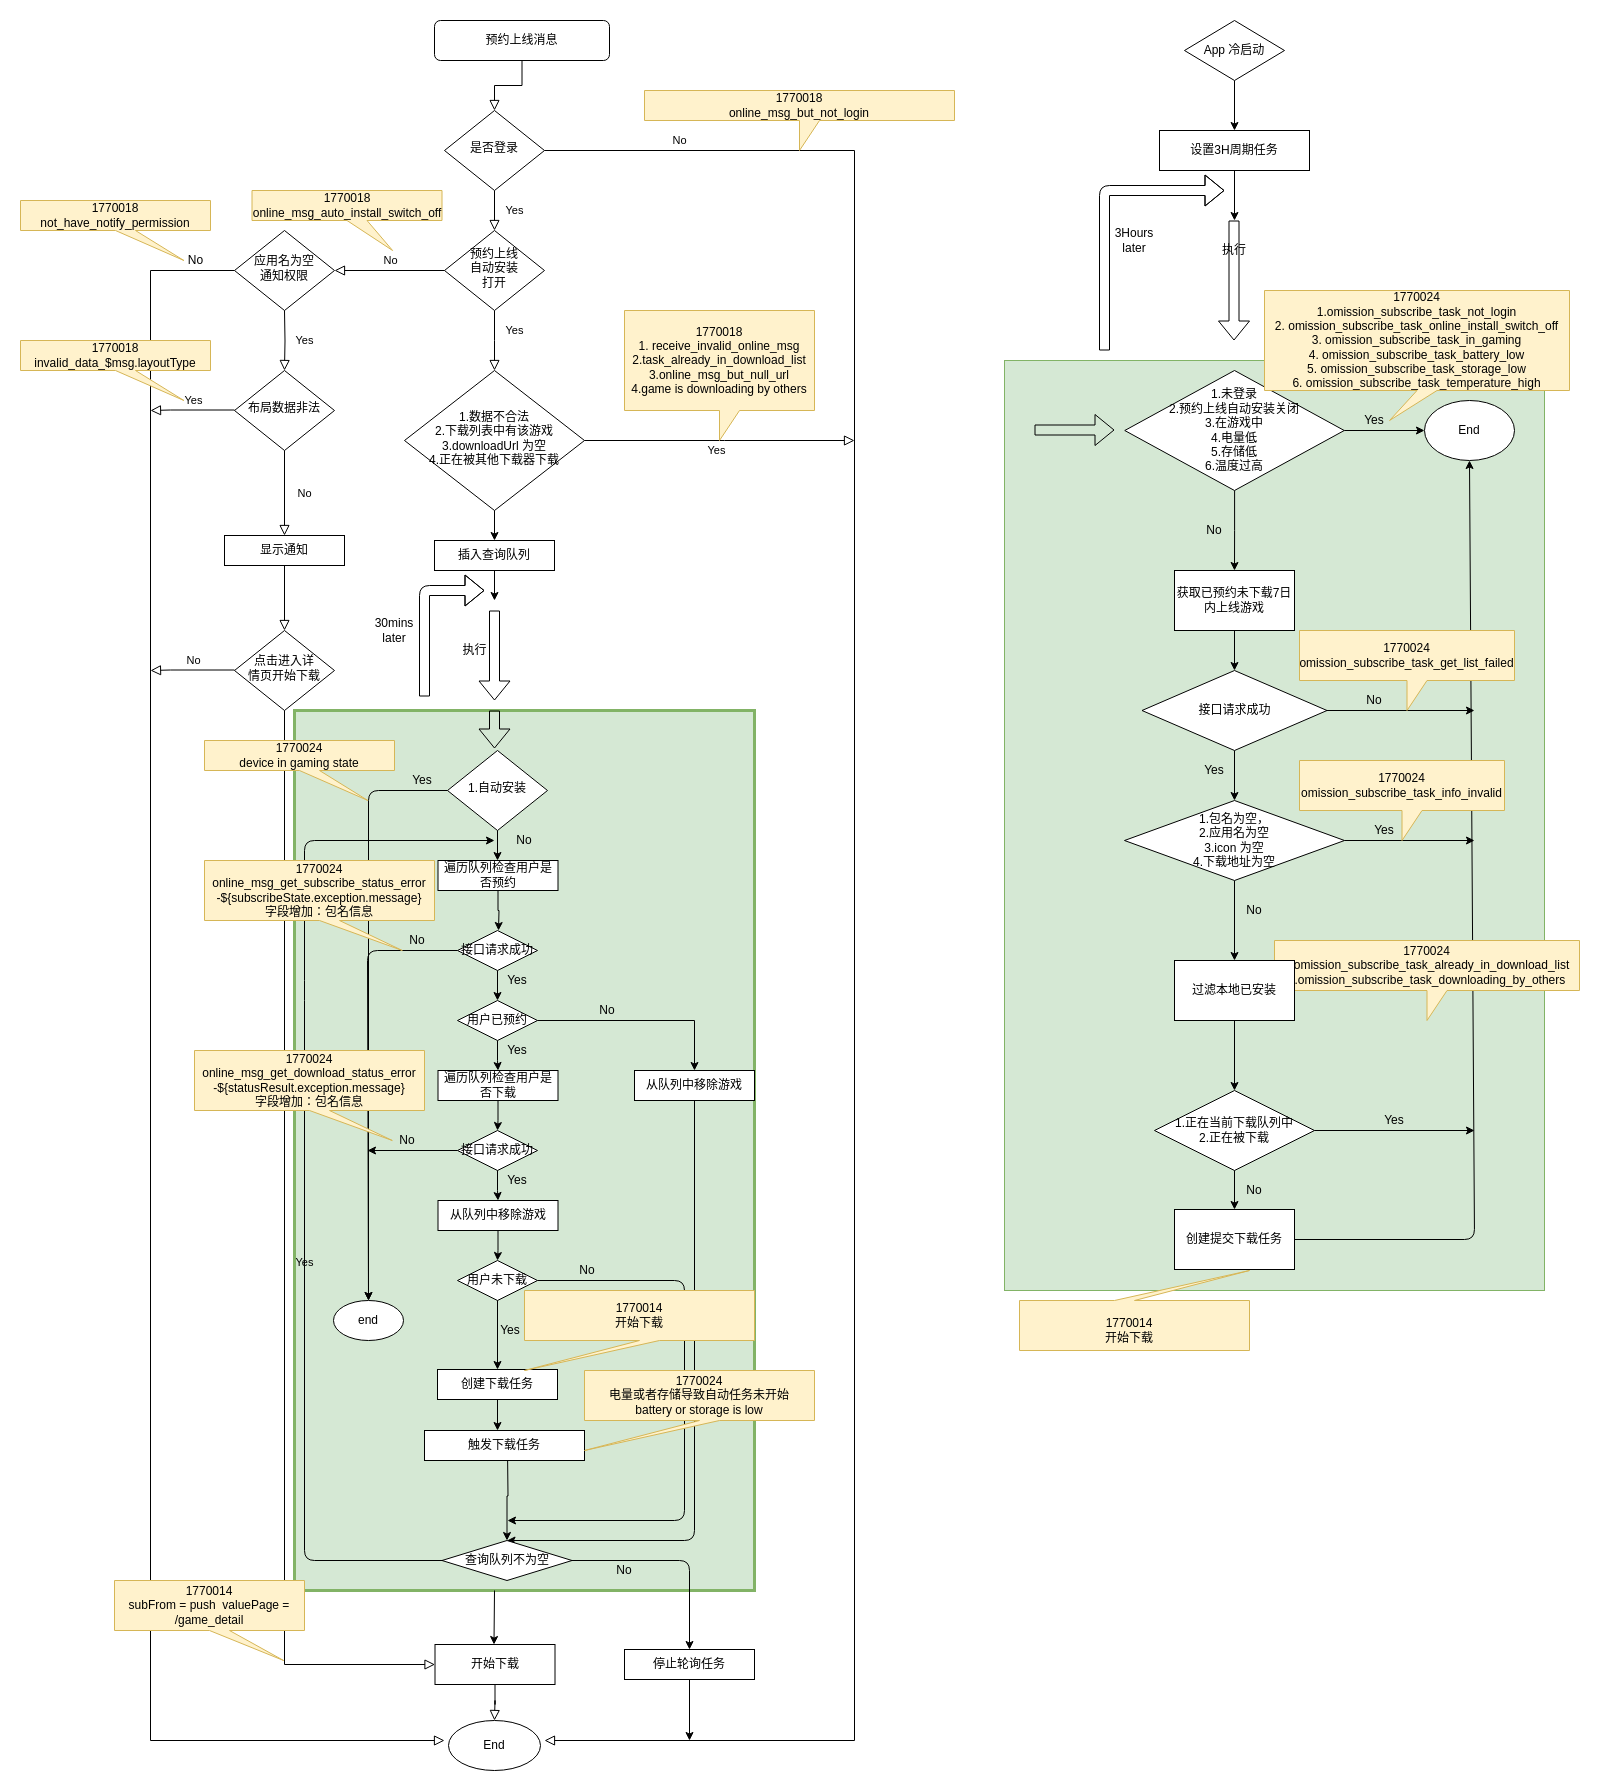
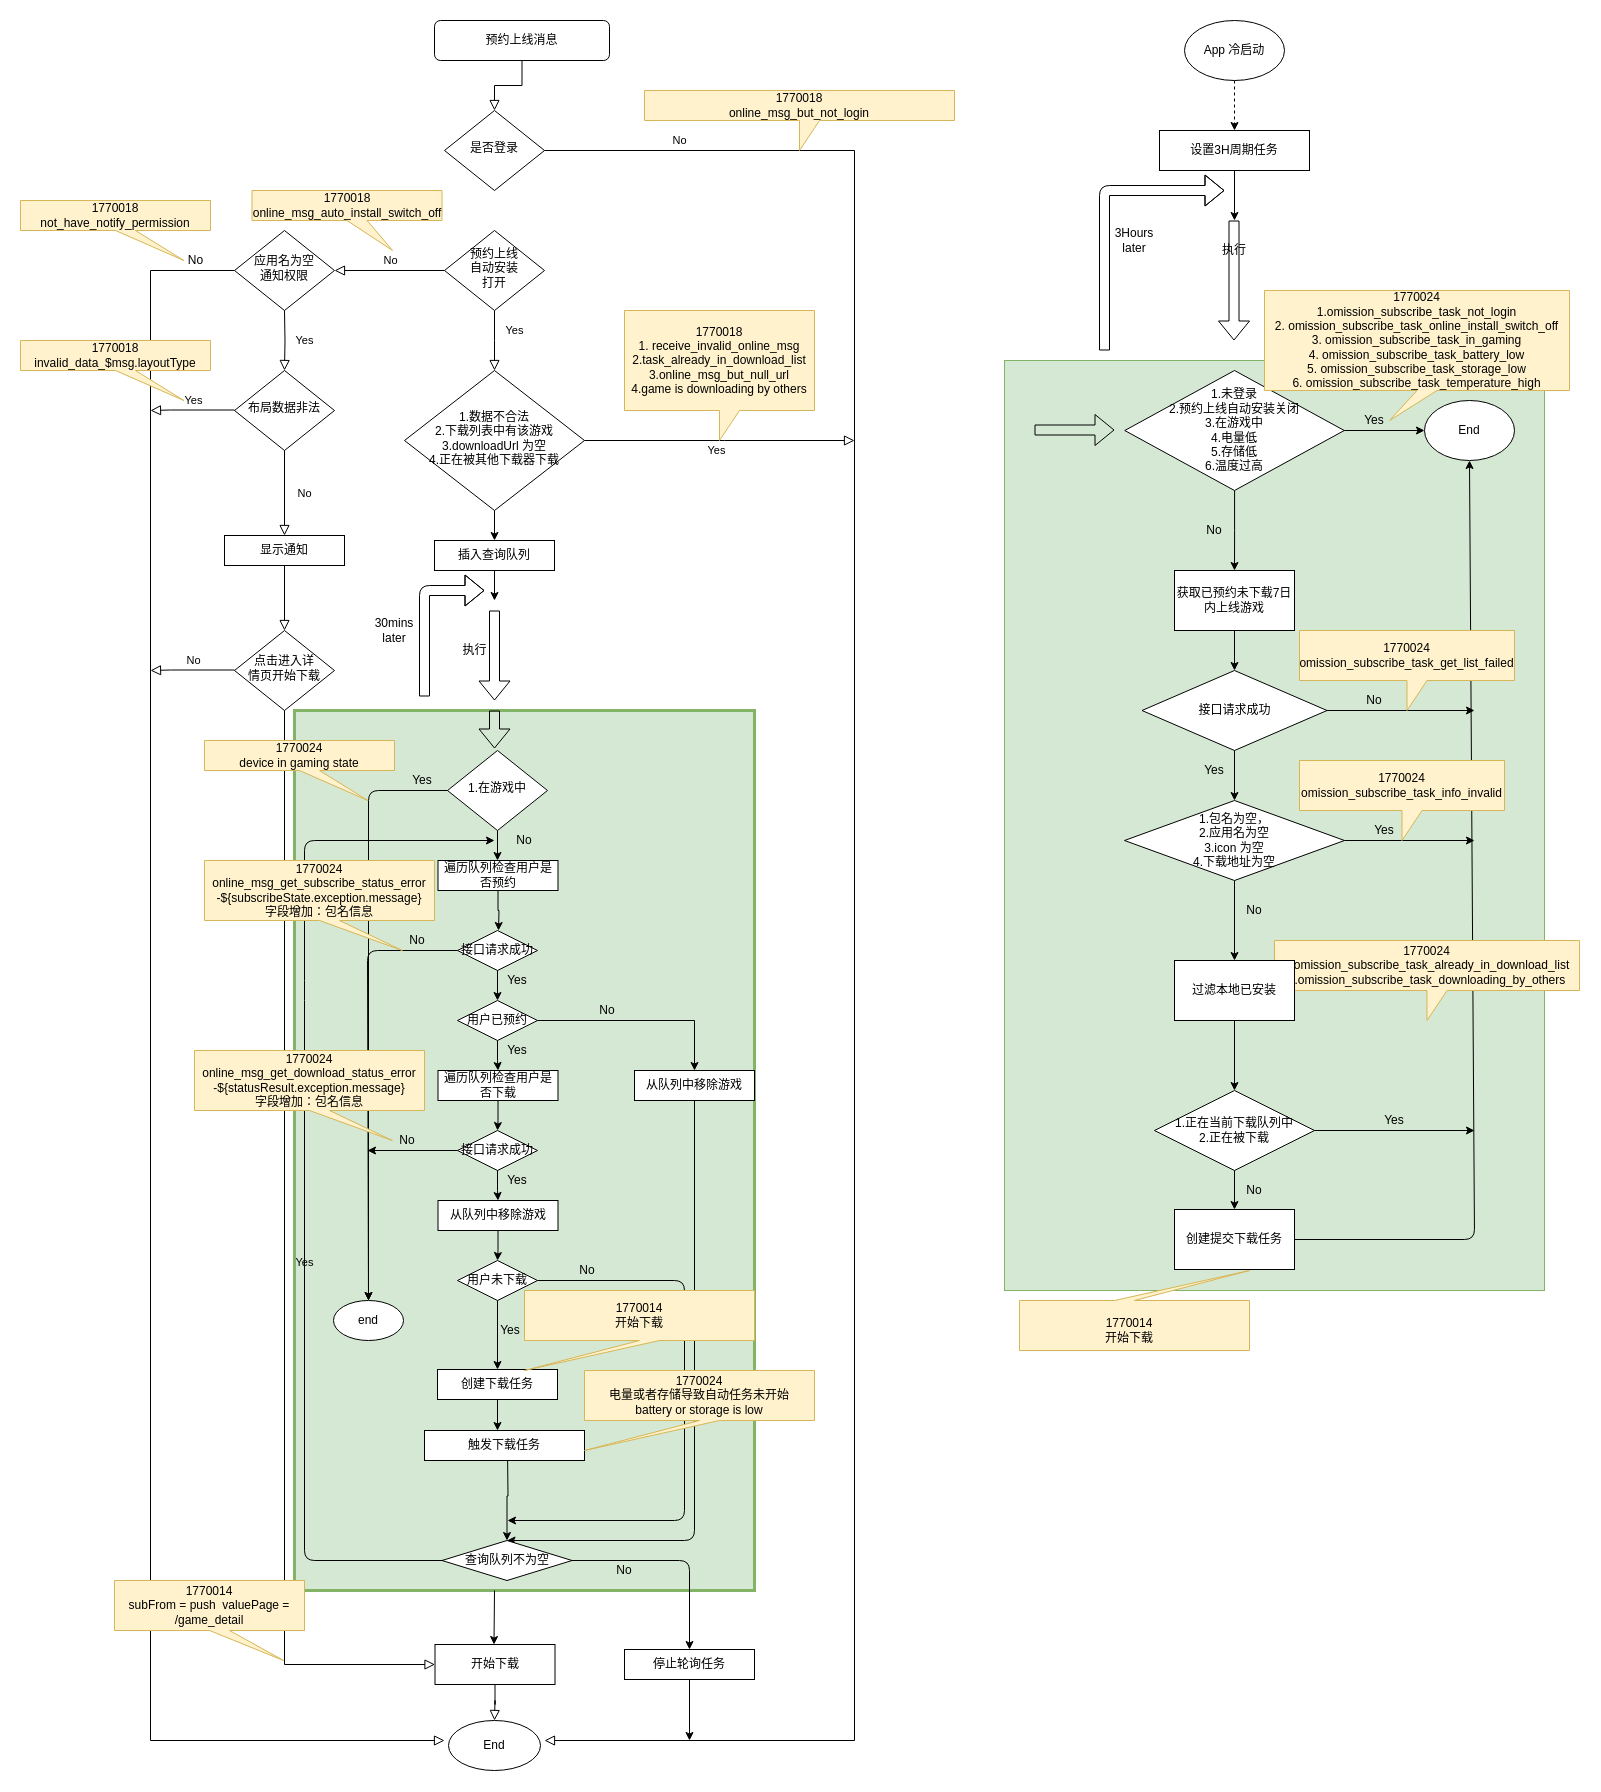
node "App 冷启动": shape diamond -> ellipse
edge "App 冷启动" -> "设置3H周期任务": style solid -> dashed
edge "是否登录" -> "预约上线 自动安装 打开": removed, label "Yes"
node "1.自动安装": label "1.自动安装" -> "1.在游戏中"
